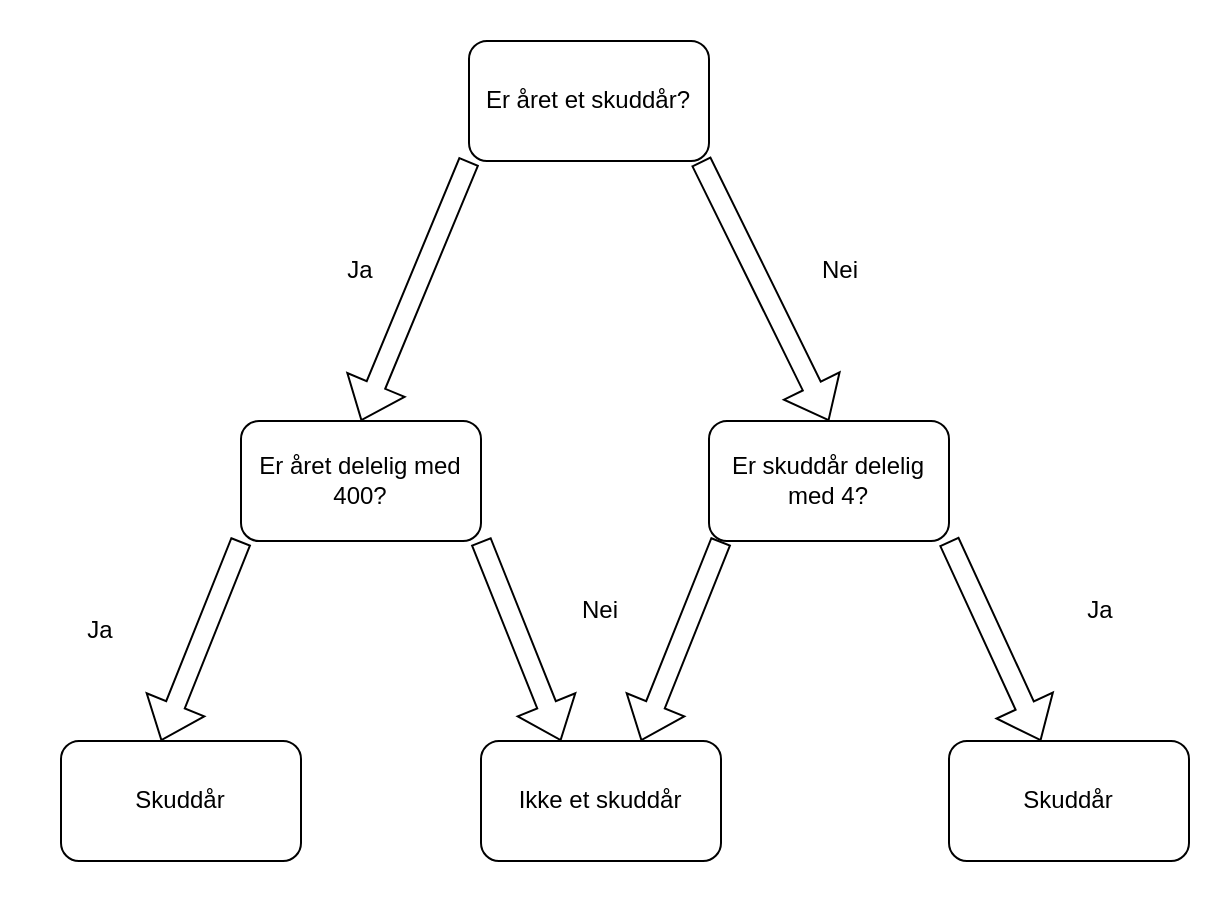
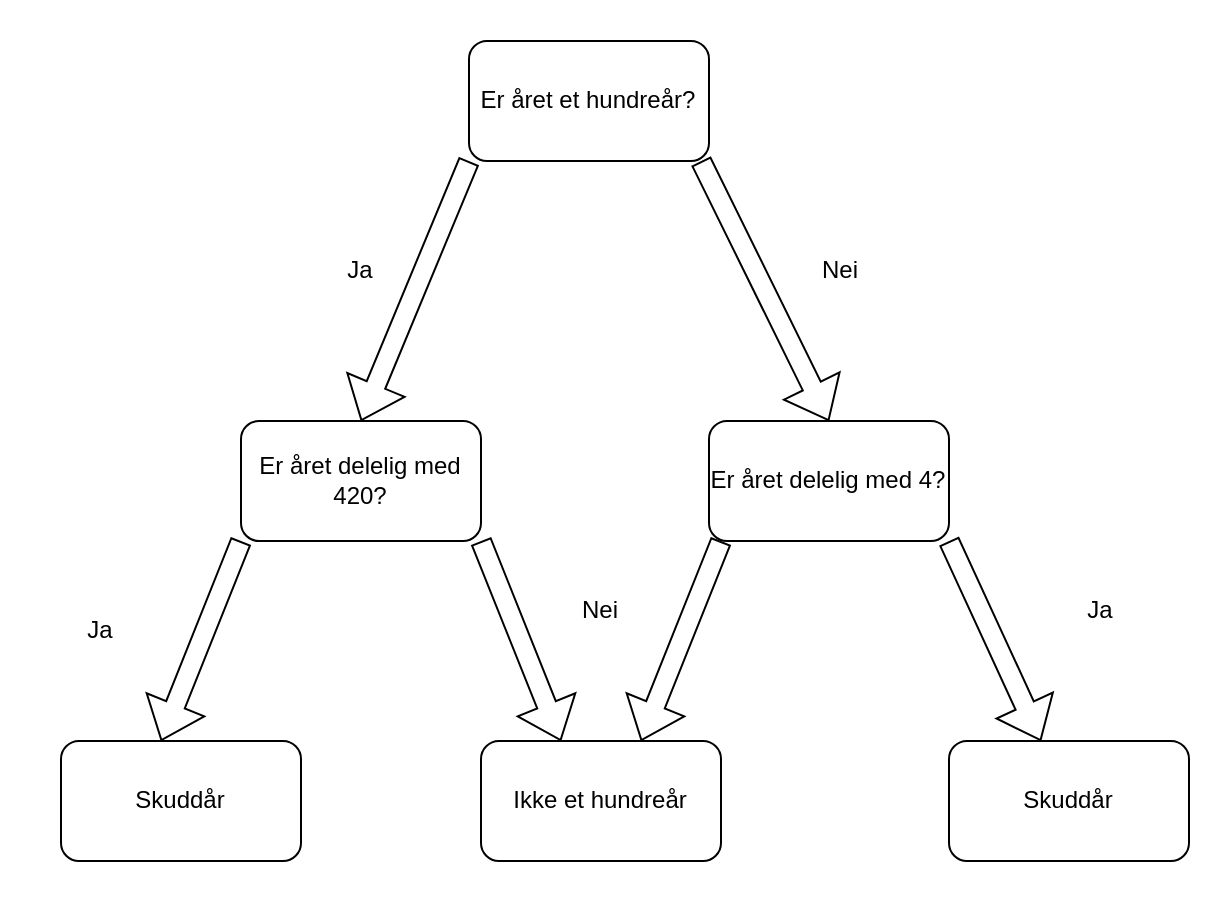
node "Er året et skuddår?": label "Er året et skuddår?" -> "Er året et hundreår?"
node "Er året delelig med 400?": label "Er året delelig med 400?" -> "Er året delelig med 420?"
node "Er skuddår delelig med 4?": label "Er skuddår delelig med 4?" -> "Er året delelig med 4?"
node "Ikke et skuddår": label "Ikke et skuddår" -> "Ikke et hundreår"
